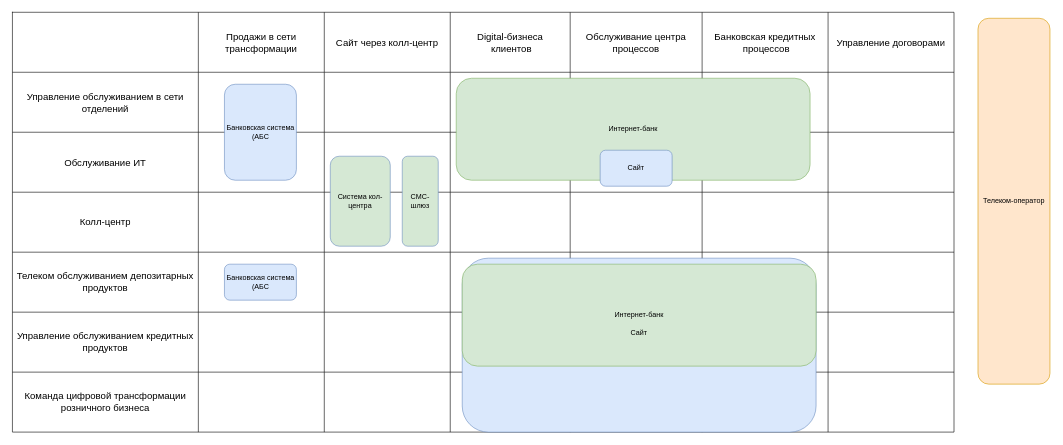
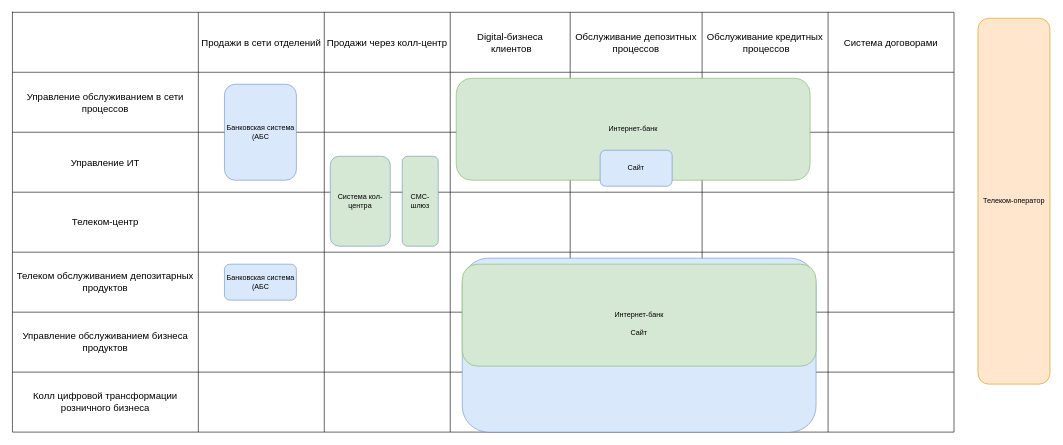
node "Продажи в сети трансформации": label "Продажи в сети трансформации" -> "Продажи в сети отделений"
node "Сайт через колл-центр": label "Сайт через колл-центр" -> "Продажи через колл-центр"
node "Обслуживание центра процессов": label "Обслуживание центра процессов" -> "Обслуживание депозитных процессов"
node "Банковская кредитных процессов": label "Банковская кредитных процессов" -> "Обслуживание кредитных процессов"
node "Управление договорами": label "Управление договорами" -> "Система договорами"
node "Управление обслуживанием в сети отделений": label "Управление обслуживанием в сети отделений" -> "Управление обслуживанием в сети процессов"
node "Обслуживание ИТ": label "Обслуживание ИТ" -> "Управление ИТ"
node "Колл-центр": label "Колл-центр" -> "Телеком-центр"
node "Управление обслуживанием кредитных продуктов": label "Управление обслуживанием кредитных продуктов" -> "Управление обслуживанием бизнеса продуктов"
node "Команда цифровой трансформации розничного бизнеса": label "Команда цифровой трансформации розничного бизнеса" -> "Колл цифровой трансформации розничного бизнеса"
